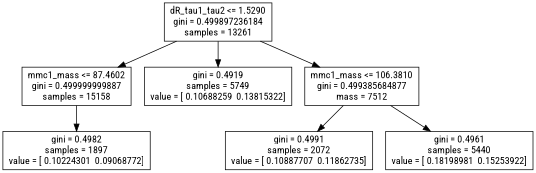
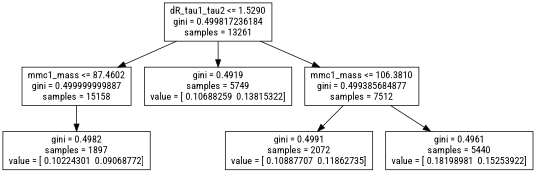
node "dR_tau1_tau2 <= 1.5290 gini = 0.499897236184 samples = 13261": label "dR_tau1_tau2 <= 1.5290 gini = 0.499897236184 samples = 13261" -> "dR_tau1_tau2 <= 1.5290 gini = 0.499817236184 samples = 13261"
node "mmc1_mass <= 106.3810 gini = 0.499385684877 mass = 7512": label "mmc1_mass <= 106.3810 gini = 0.499385684877 mass = 7512" -> "mmc1_mass <= 106.3810 gini = 0.499385684877 samples = 7512"
